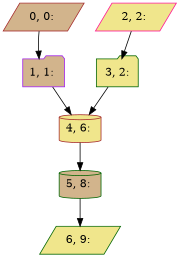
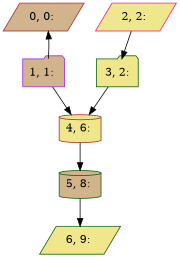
edge "0, 0:" -> "1, 1:": reversed
